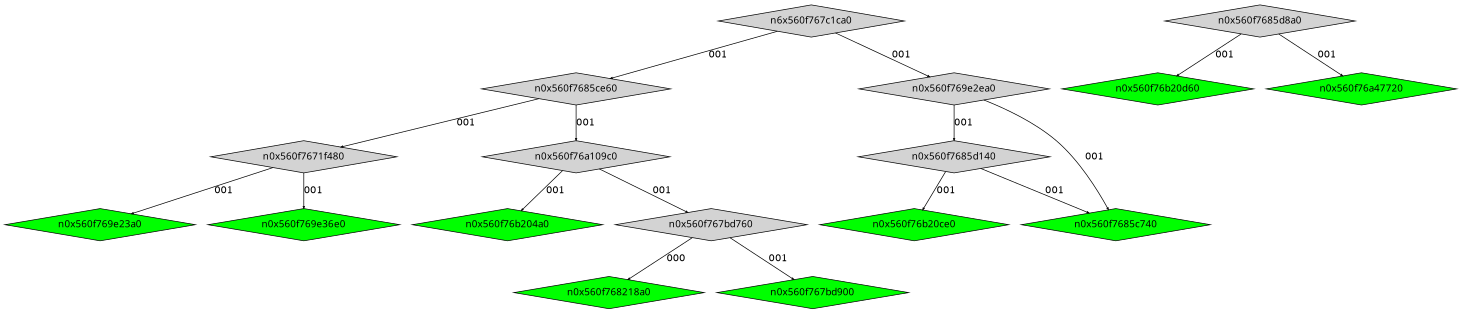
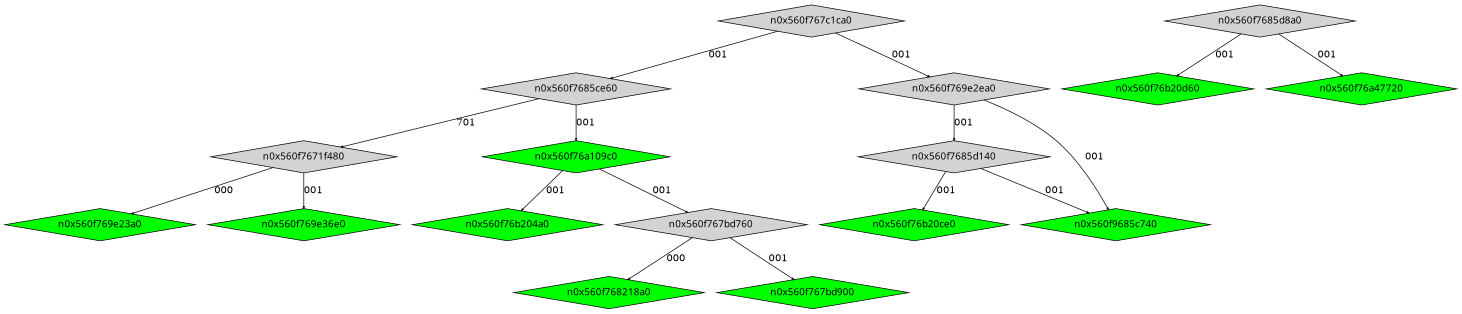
node "n6x560f767c1ca0": label "n6x560f767c1ca0" -> "n0x560f767c1ca0"
edge "n0x560f7685ce60" -> "n0x560f7671f480": label "001" -> "701"
node "n0x560f76a109c0": fillcolor lightgrey -> green
edge "n0x560f7671f480" -> "n0x560f769e23a0": label "001" -> "000"
node "n0x560f7685c740": label "n0x560f7685c740" -> "n0x560f9685c740"
